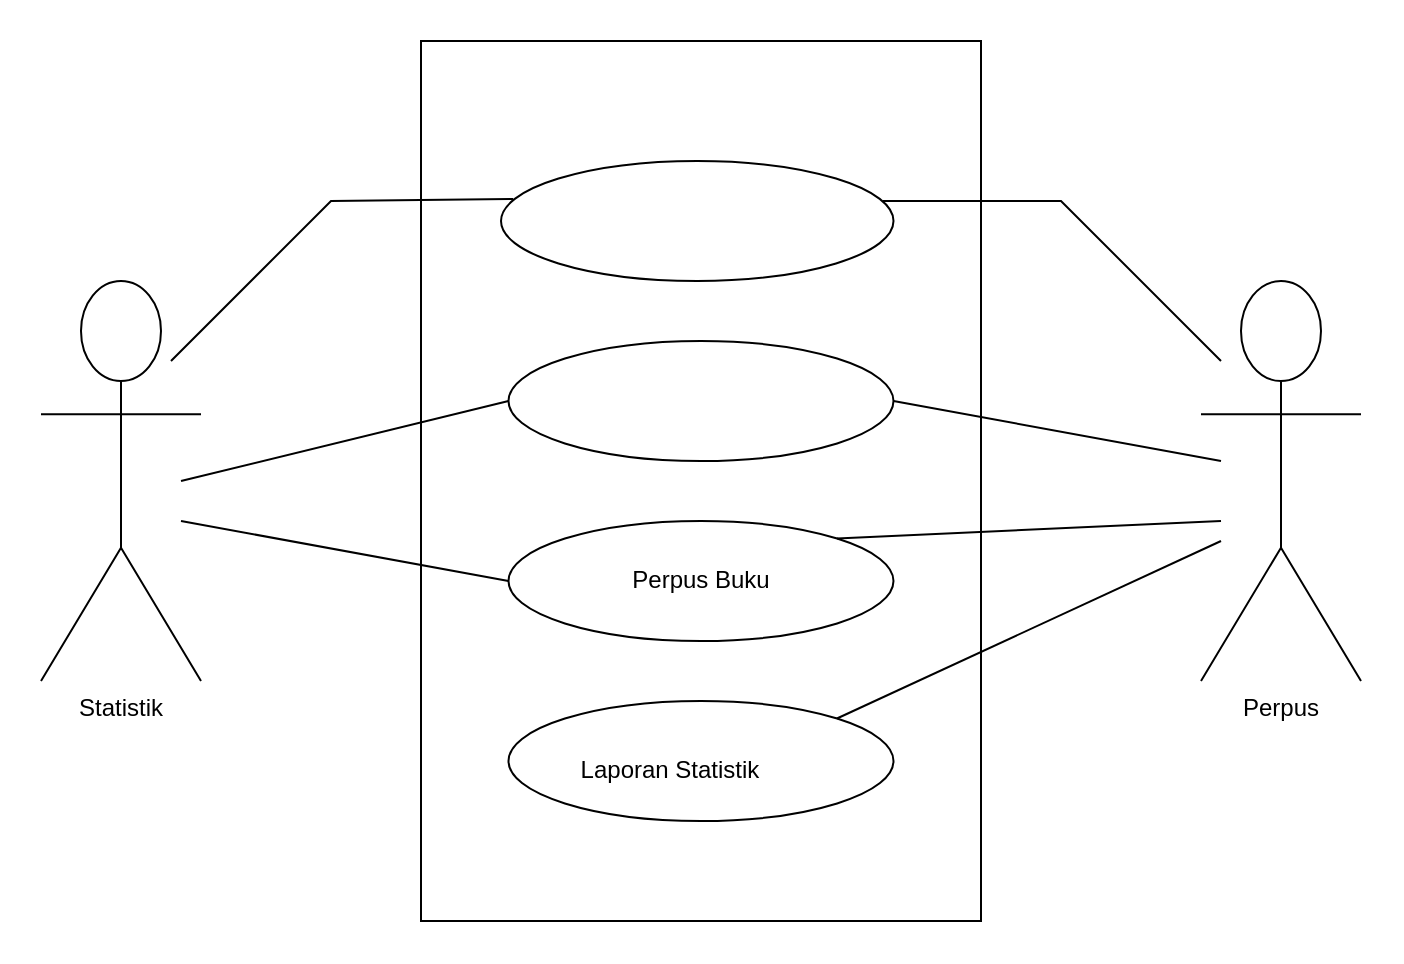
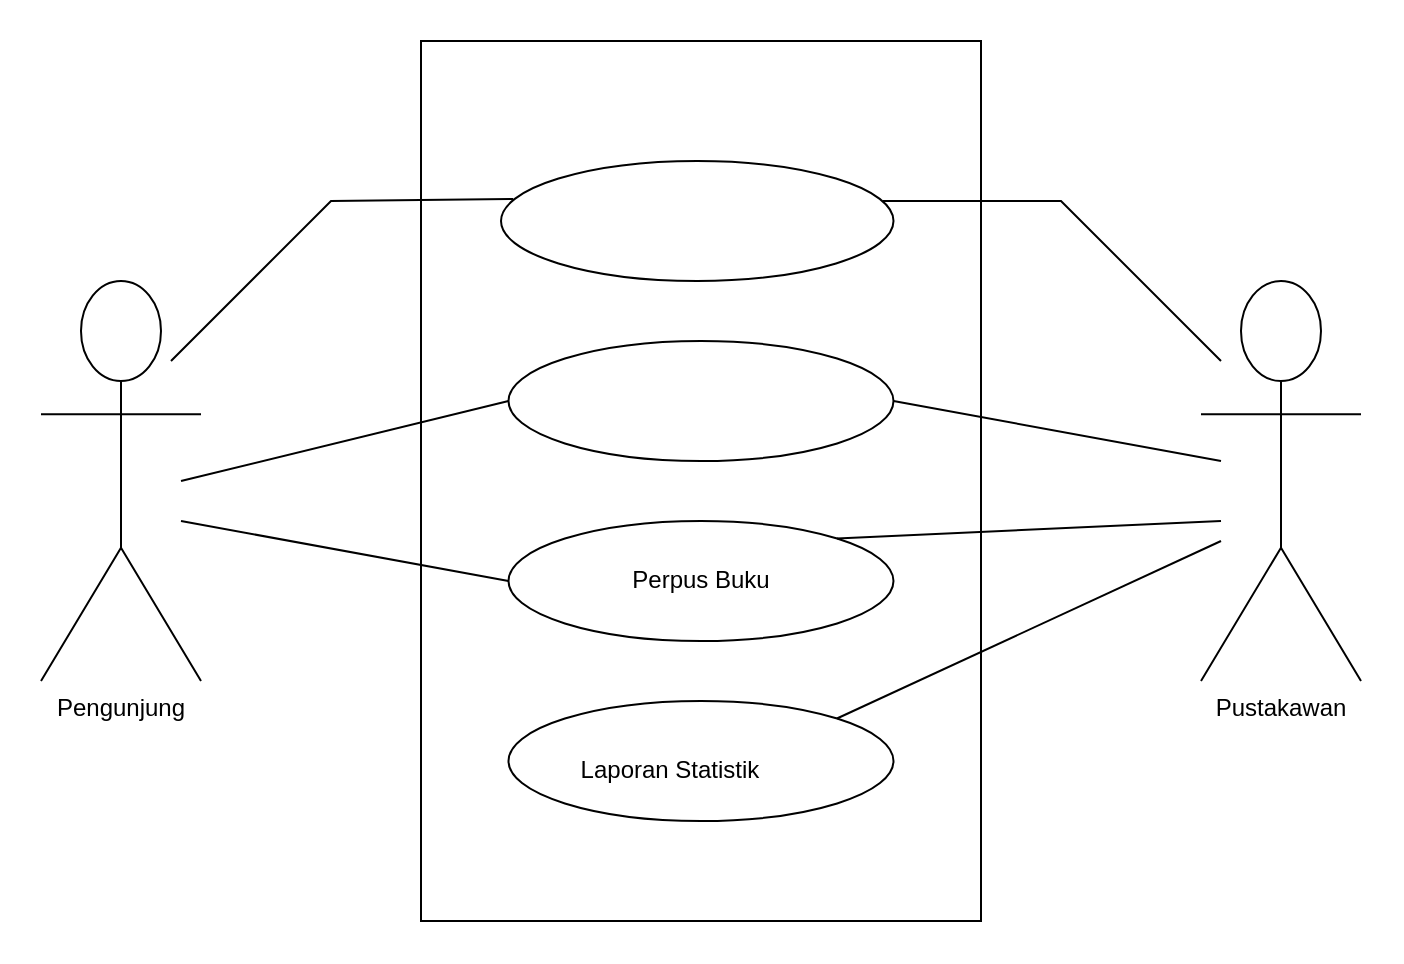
node "Statistik": label "Statistik" -> "Pengunjung"
node "Perpus": label "Perpus" -> "Pustakawan"
